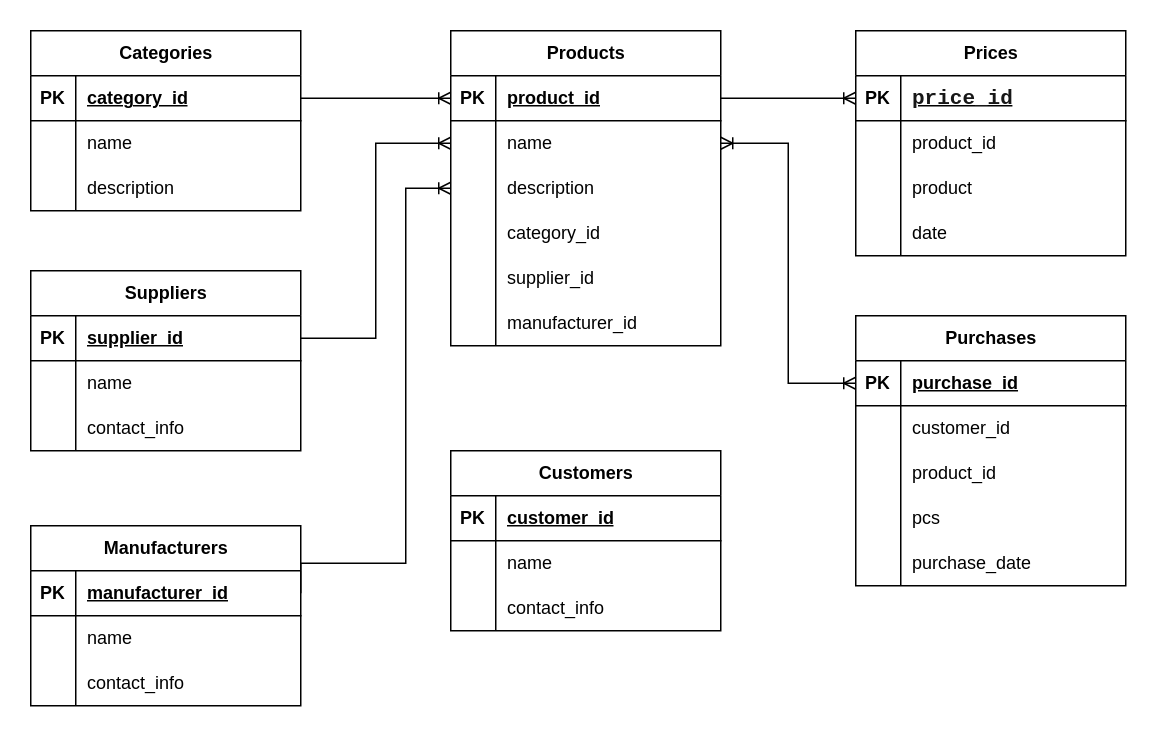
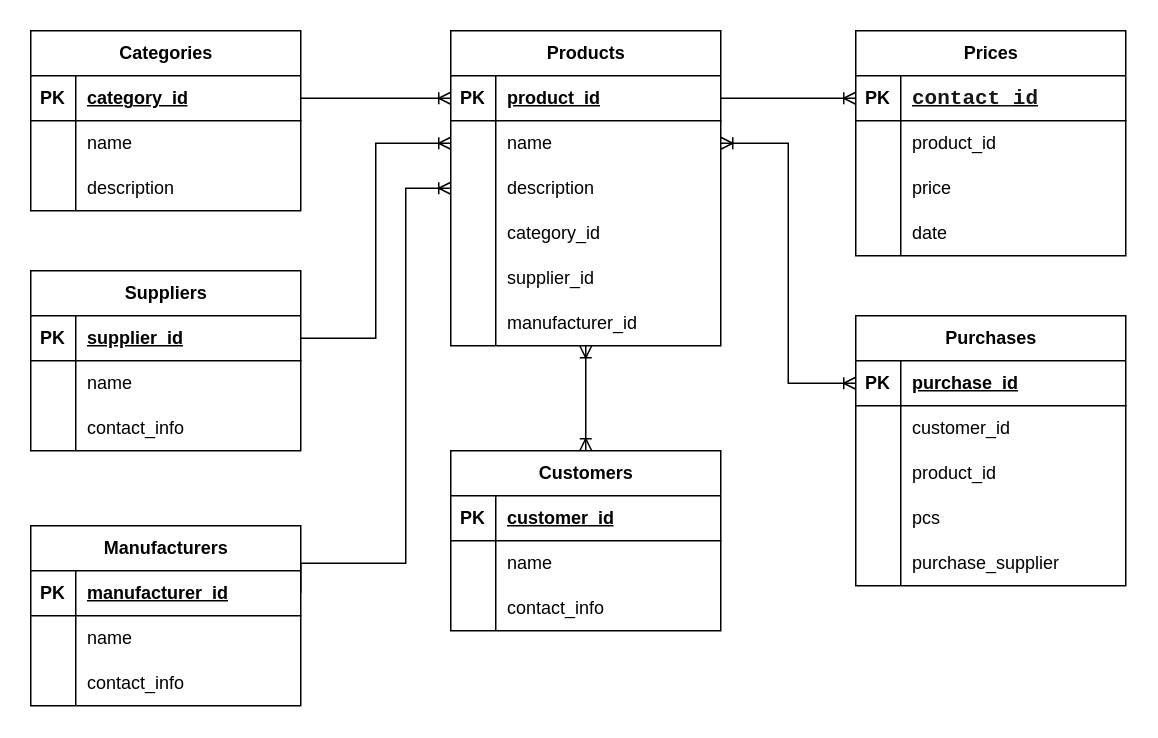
node "price_id": label "price_id" -> "contact_id"
node "product": label "product" -> "price"
edge "Products" -- "Customers": added
node "purchase_date": label "purchase_date" -> "purchase_supplier"
